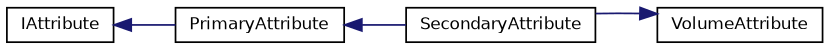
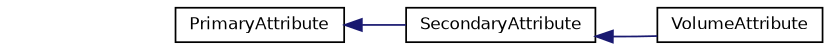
edge "SecondaryAttribute" -> "VolumeAttribute": reversed
node "IAttribute": removed
